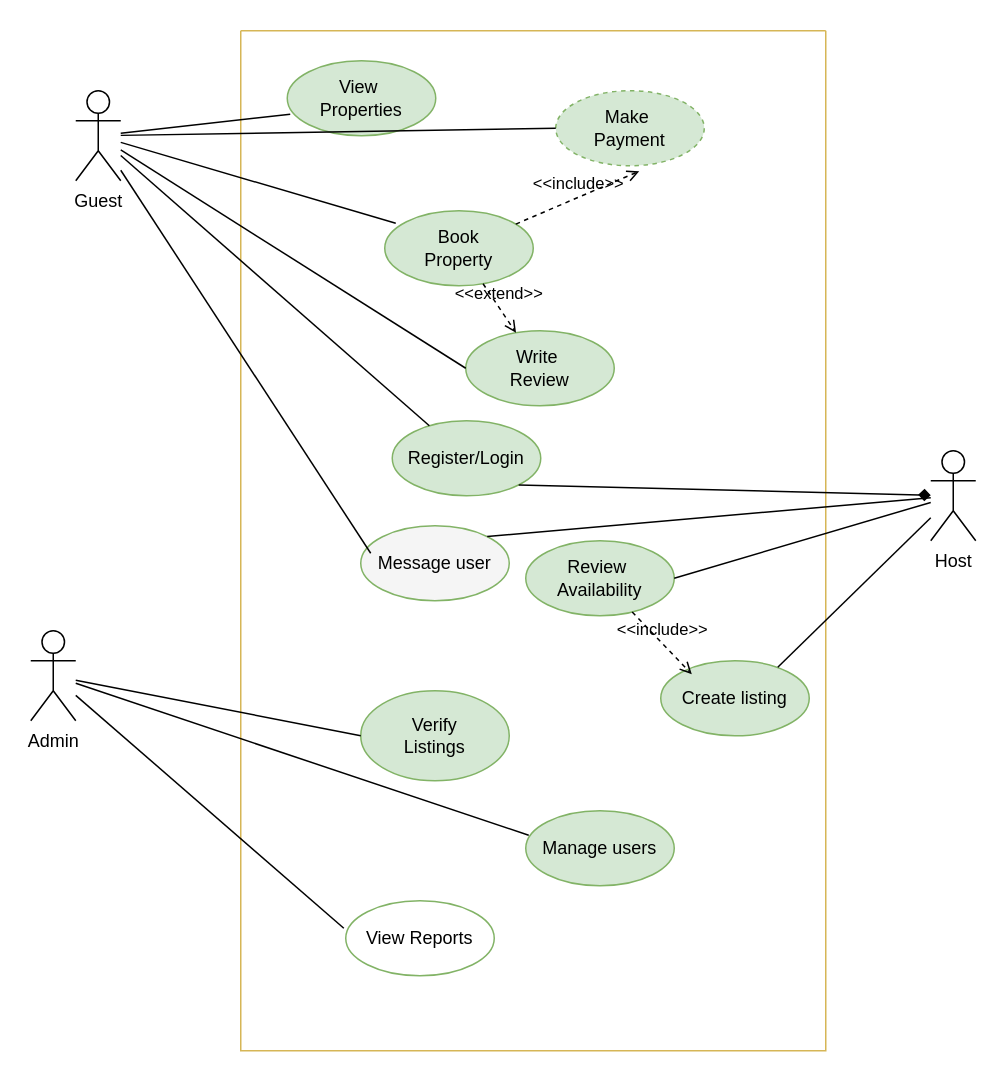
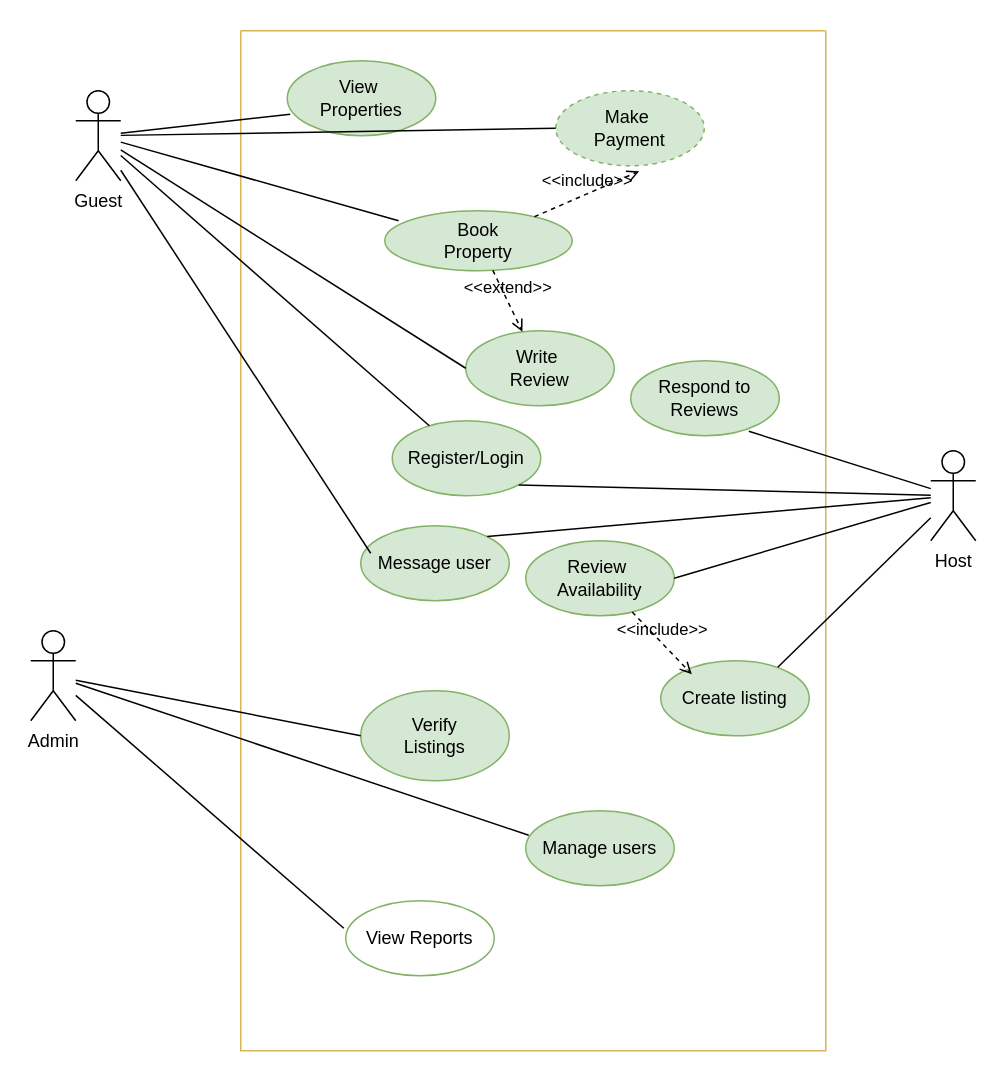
node "Book Property": size 149x75 -> 188x60
node "Respond to Reviews": added
edge "Respond to Reviews" -- "Host": added
edge "Register/Login" -> "Host": arrowhead diamond -> none
node "Message user": fillcolor #f5f5f5 -> #d5e8d4
